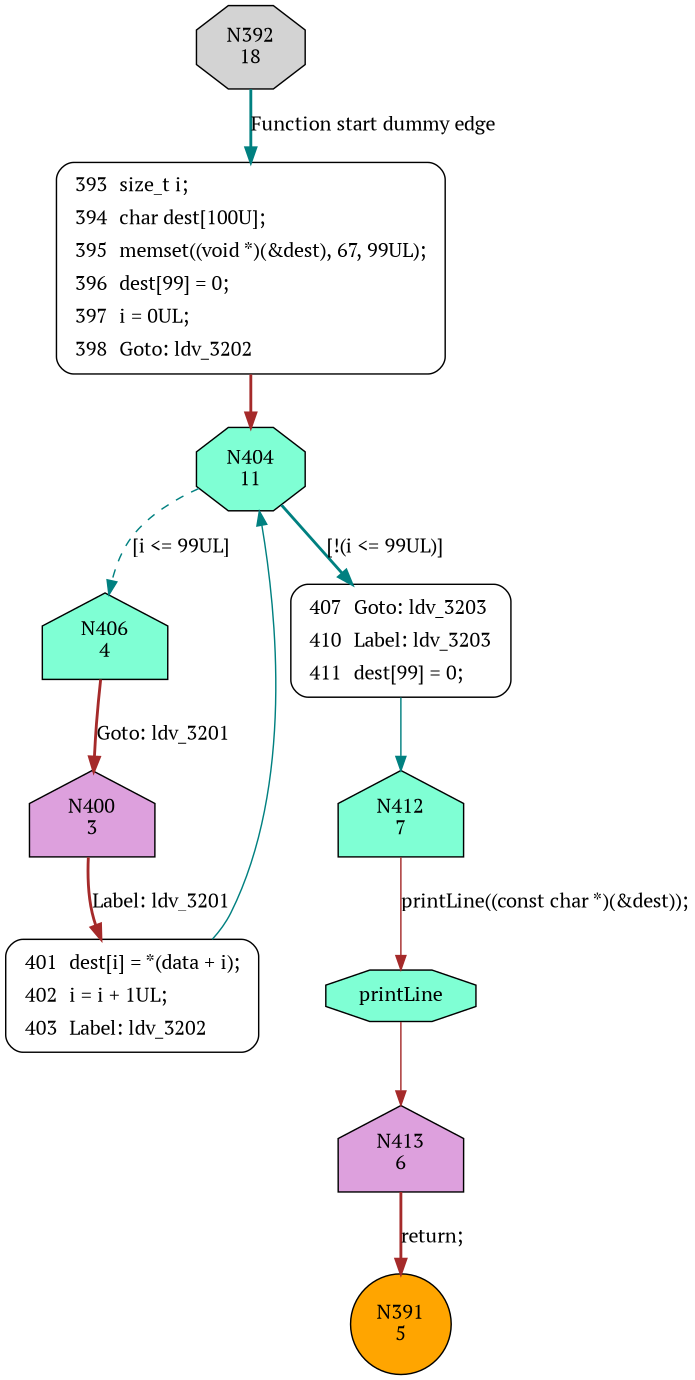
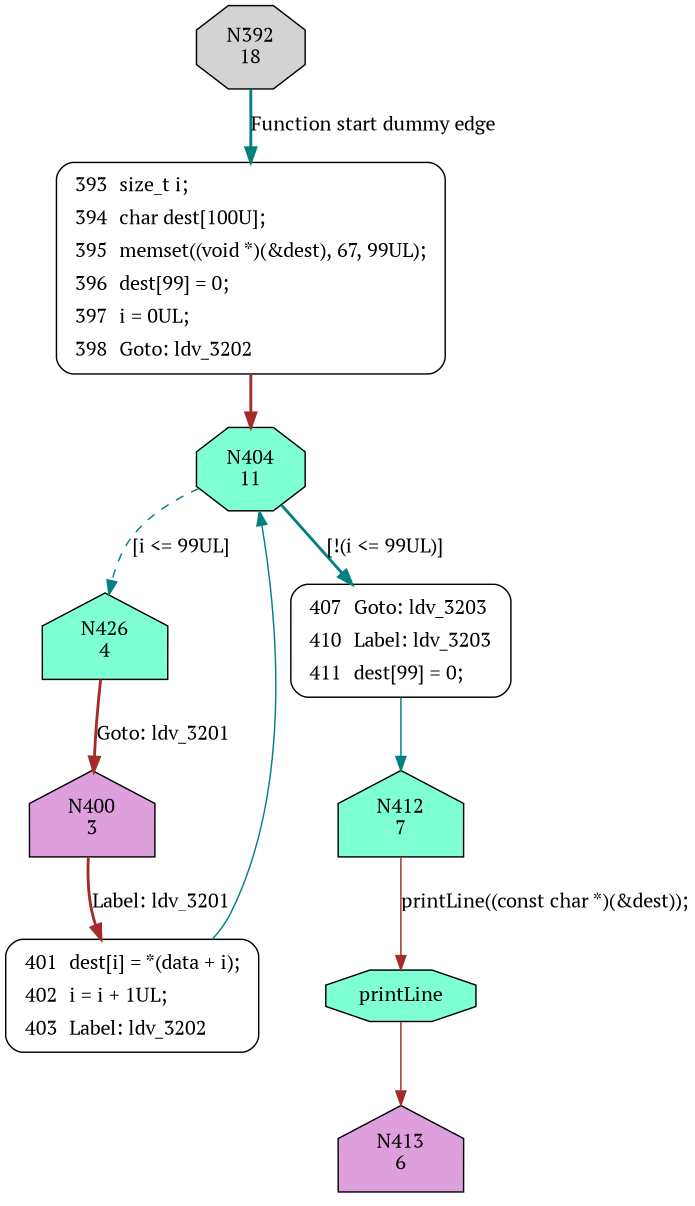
node "N406 4": label "N406 4" -> "N426 4"
node "N391 5": removed
